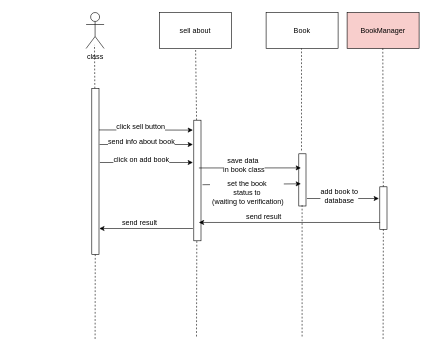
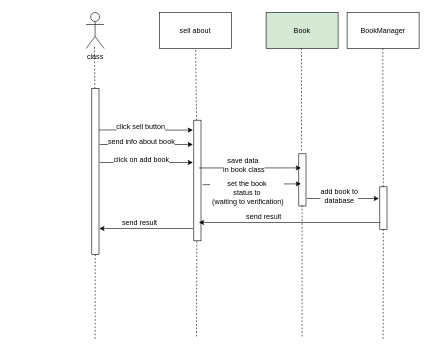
node "Book": fillcolor #ffffff -> #d5e8d4
node "BookManager": fillcolor #f8cecc -> #ffffff
